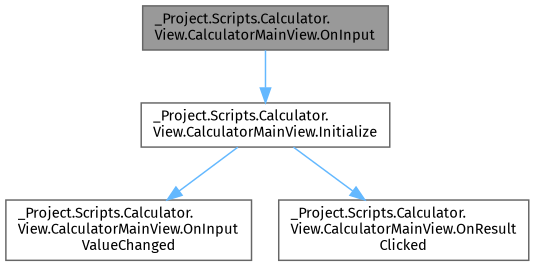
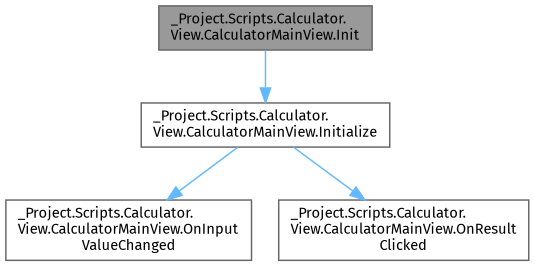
node "_Project.Scripts.Calculator. View.CalculatorMainView.OnInput": label "_Project.Scripts.Calculator. View.CalculatorMainView.OnInput" -> "_Project.Scripts.Calculator. View.CalculatorMainView.Init"
